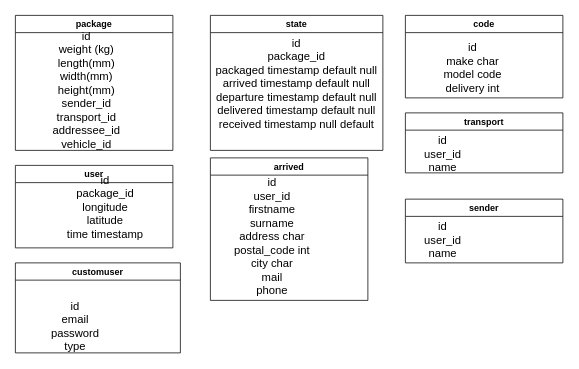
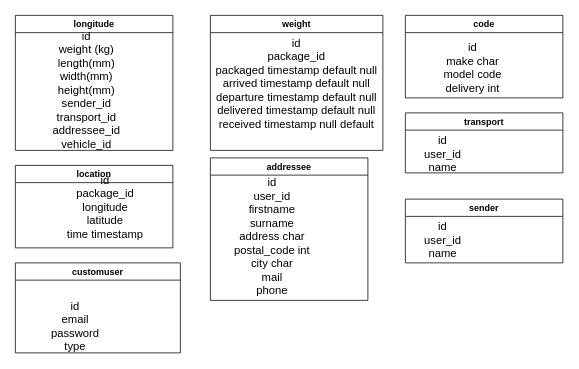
node "package": label "package" -> "longitude"
node "state": label "state" -> "weight"
node "arrived": label "arrived" -> "addressee"
node "user": label "user" -> "location"
